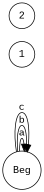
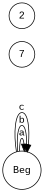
node "1": label "1" -> "7"
